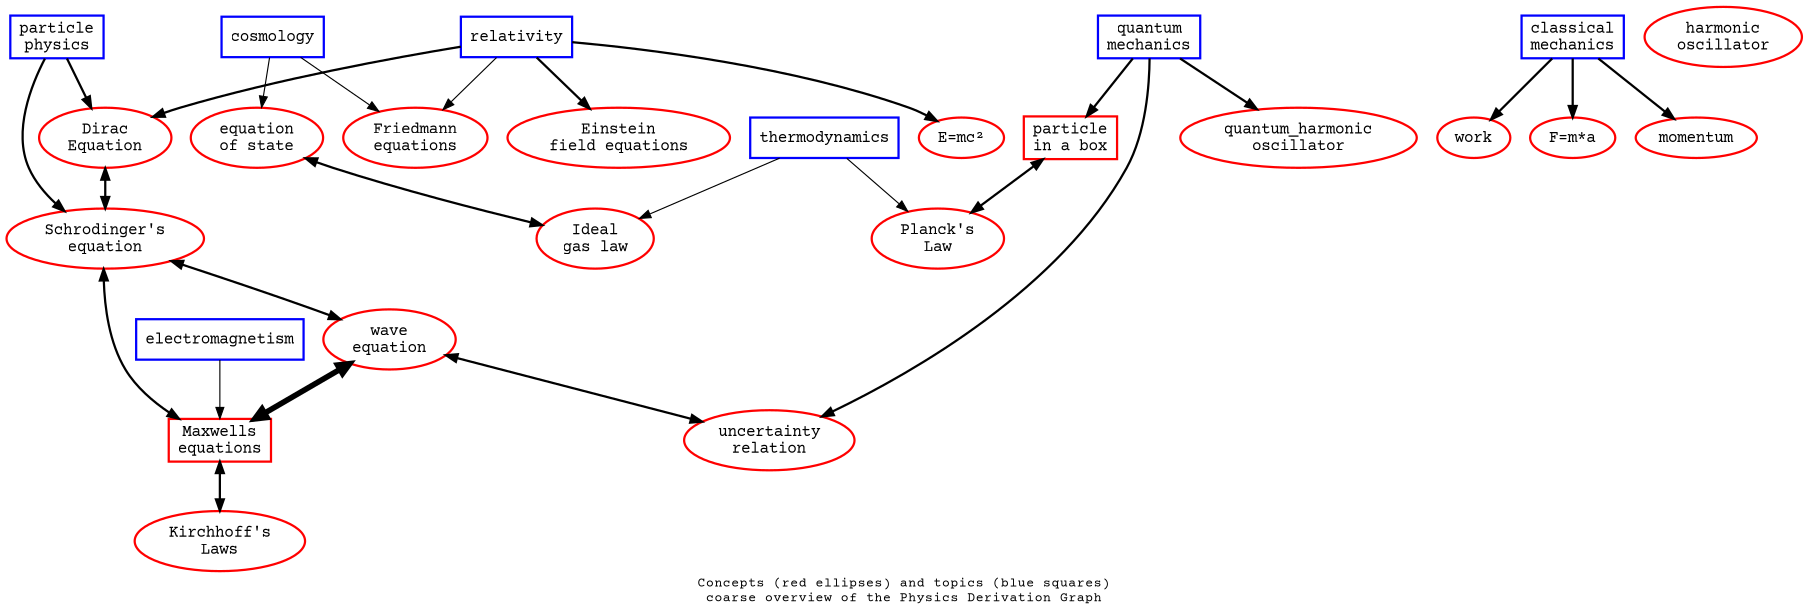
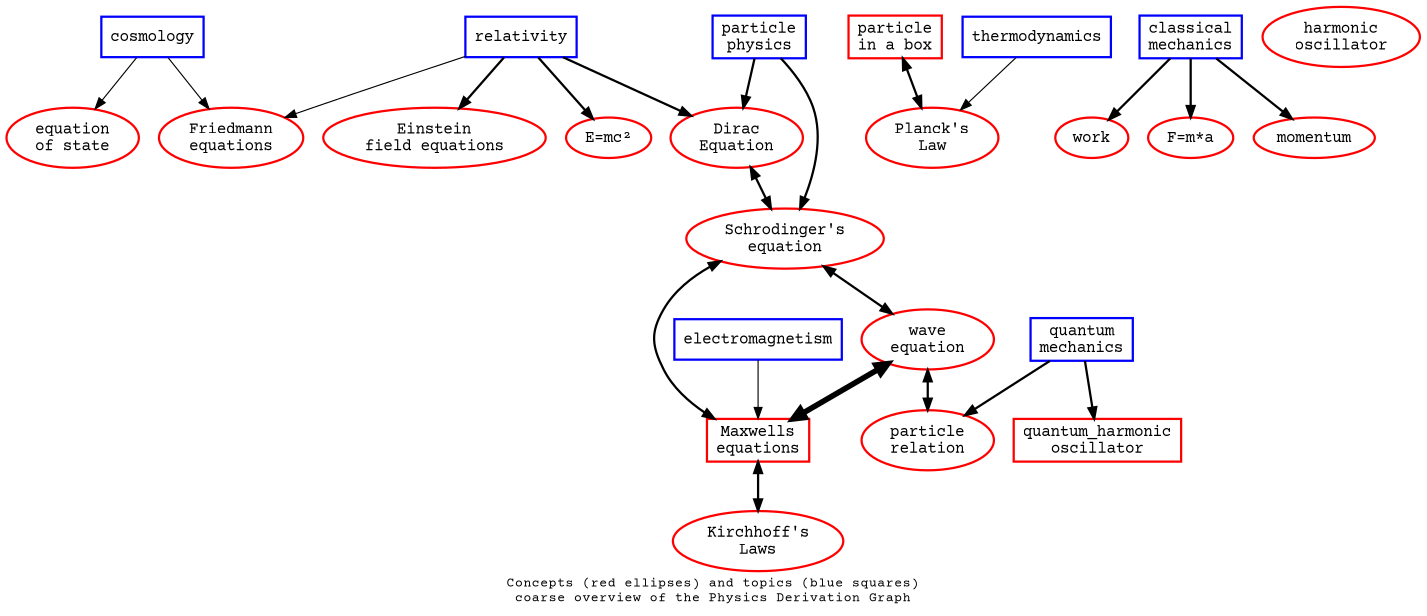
edge "quantum mechanics" -> "particle in a box": removed
node "quantum_harmonic oscillator": shape ellipse -> box
node "Ideal gas law": removed
node "uncertainty relation": label "uncertainty relation" -> "particle relation"
